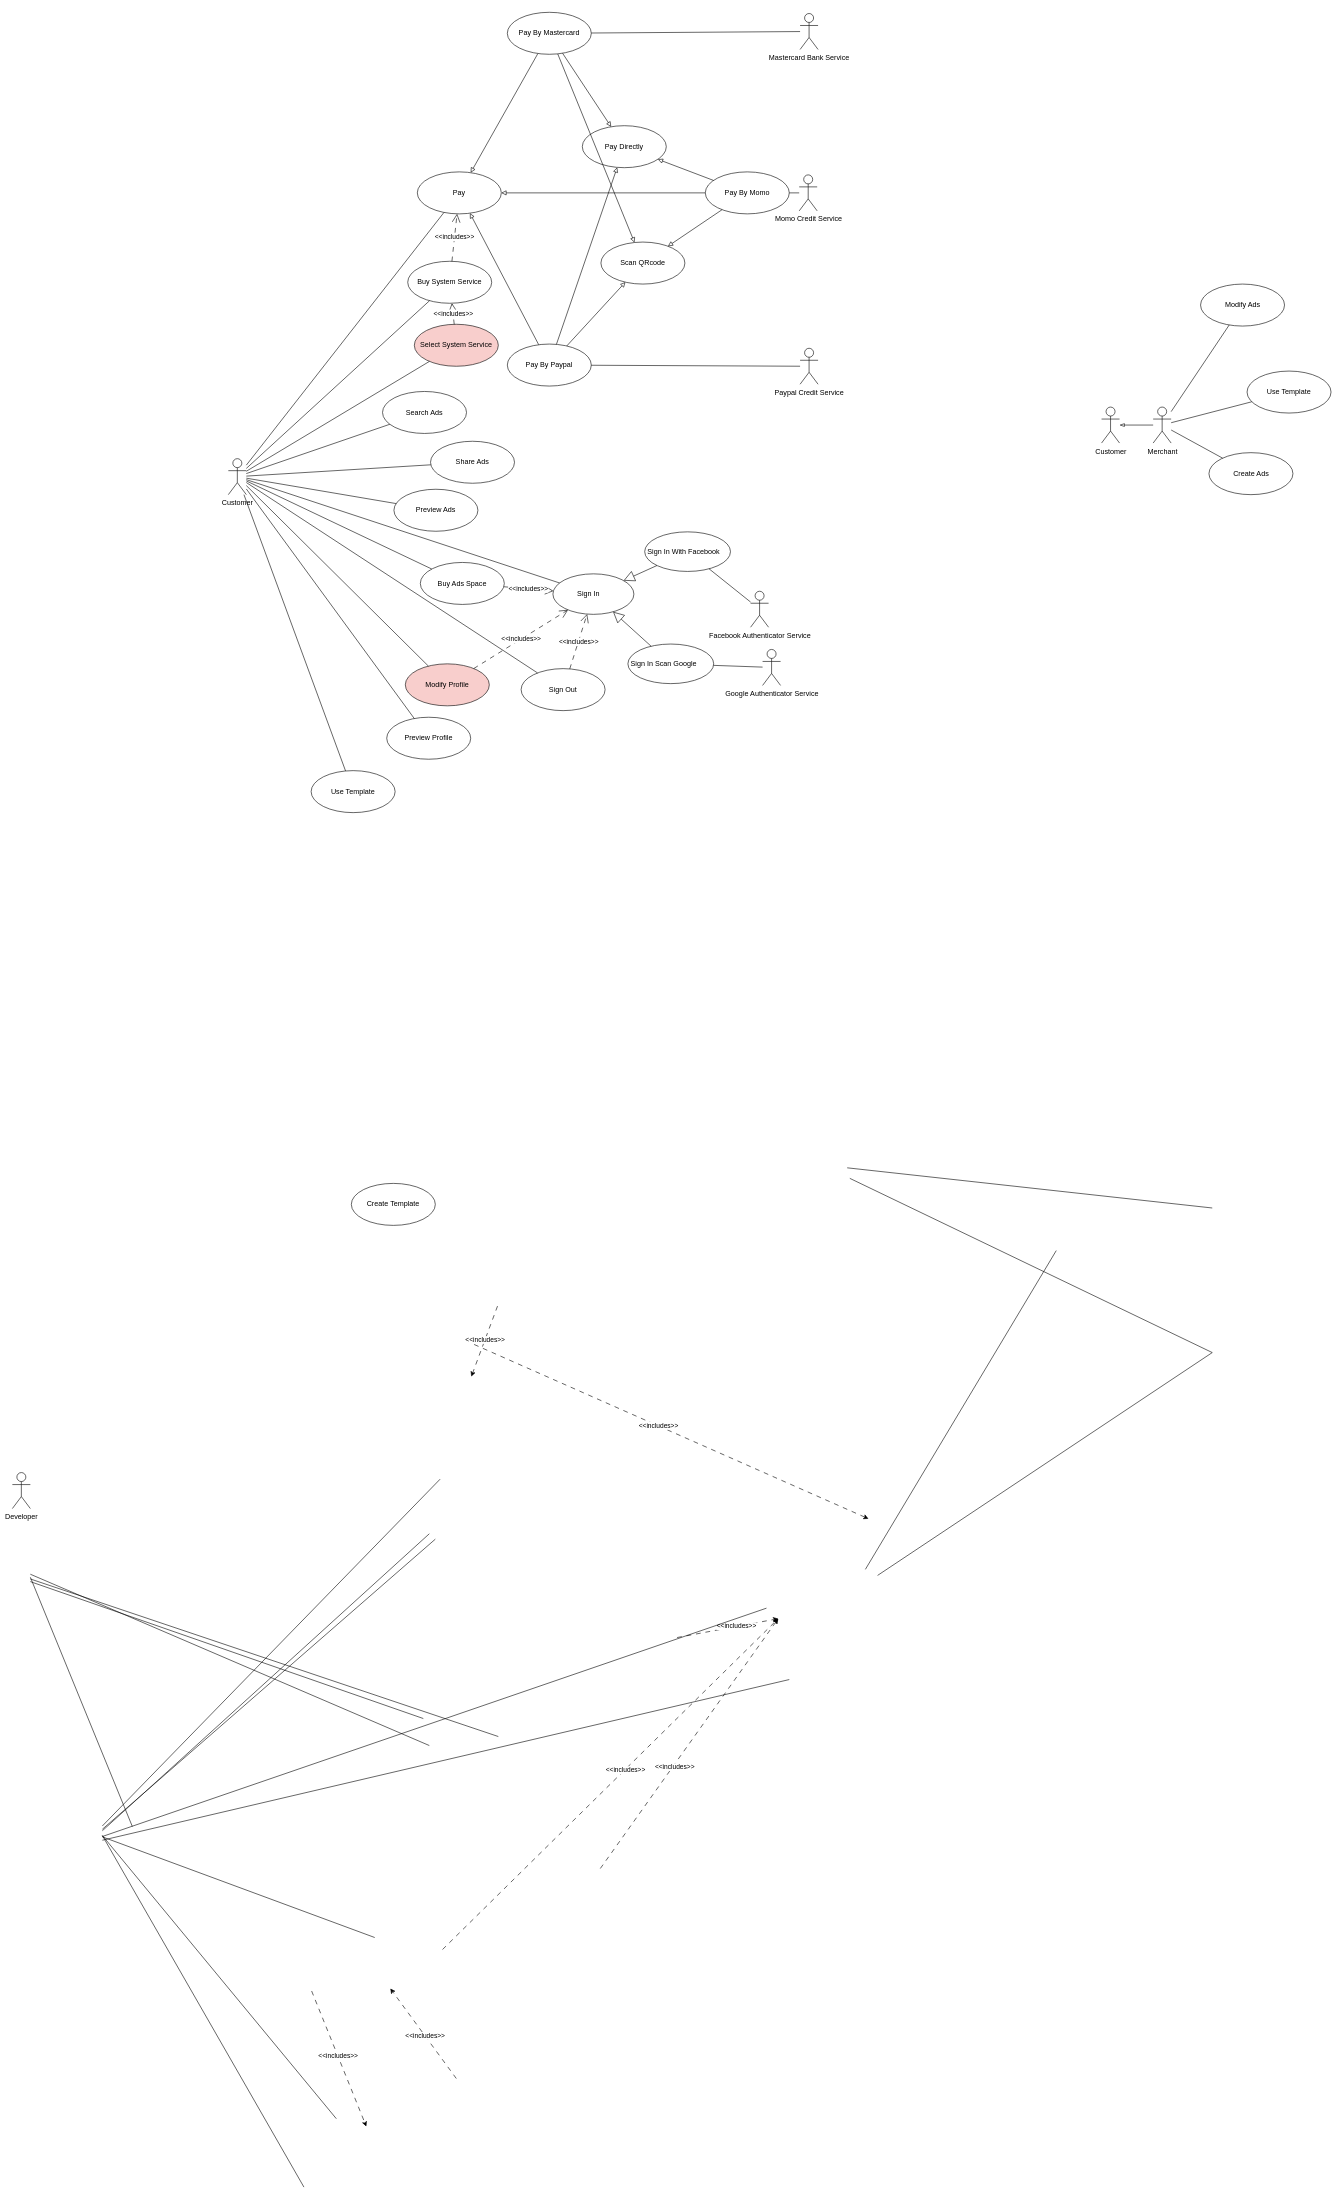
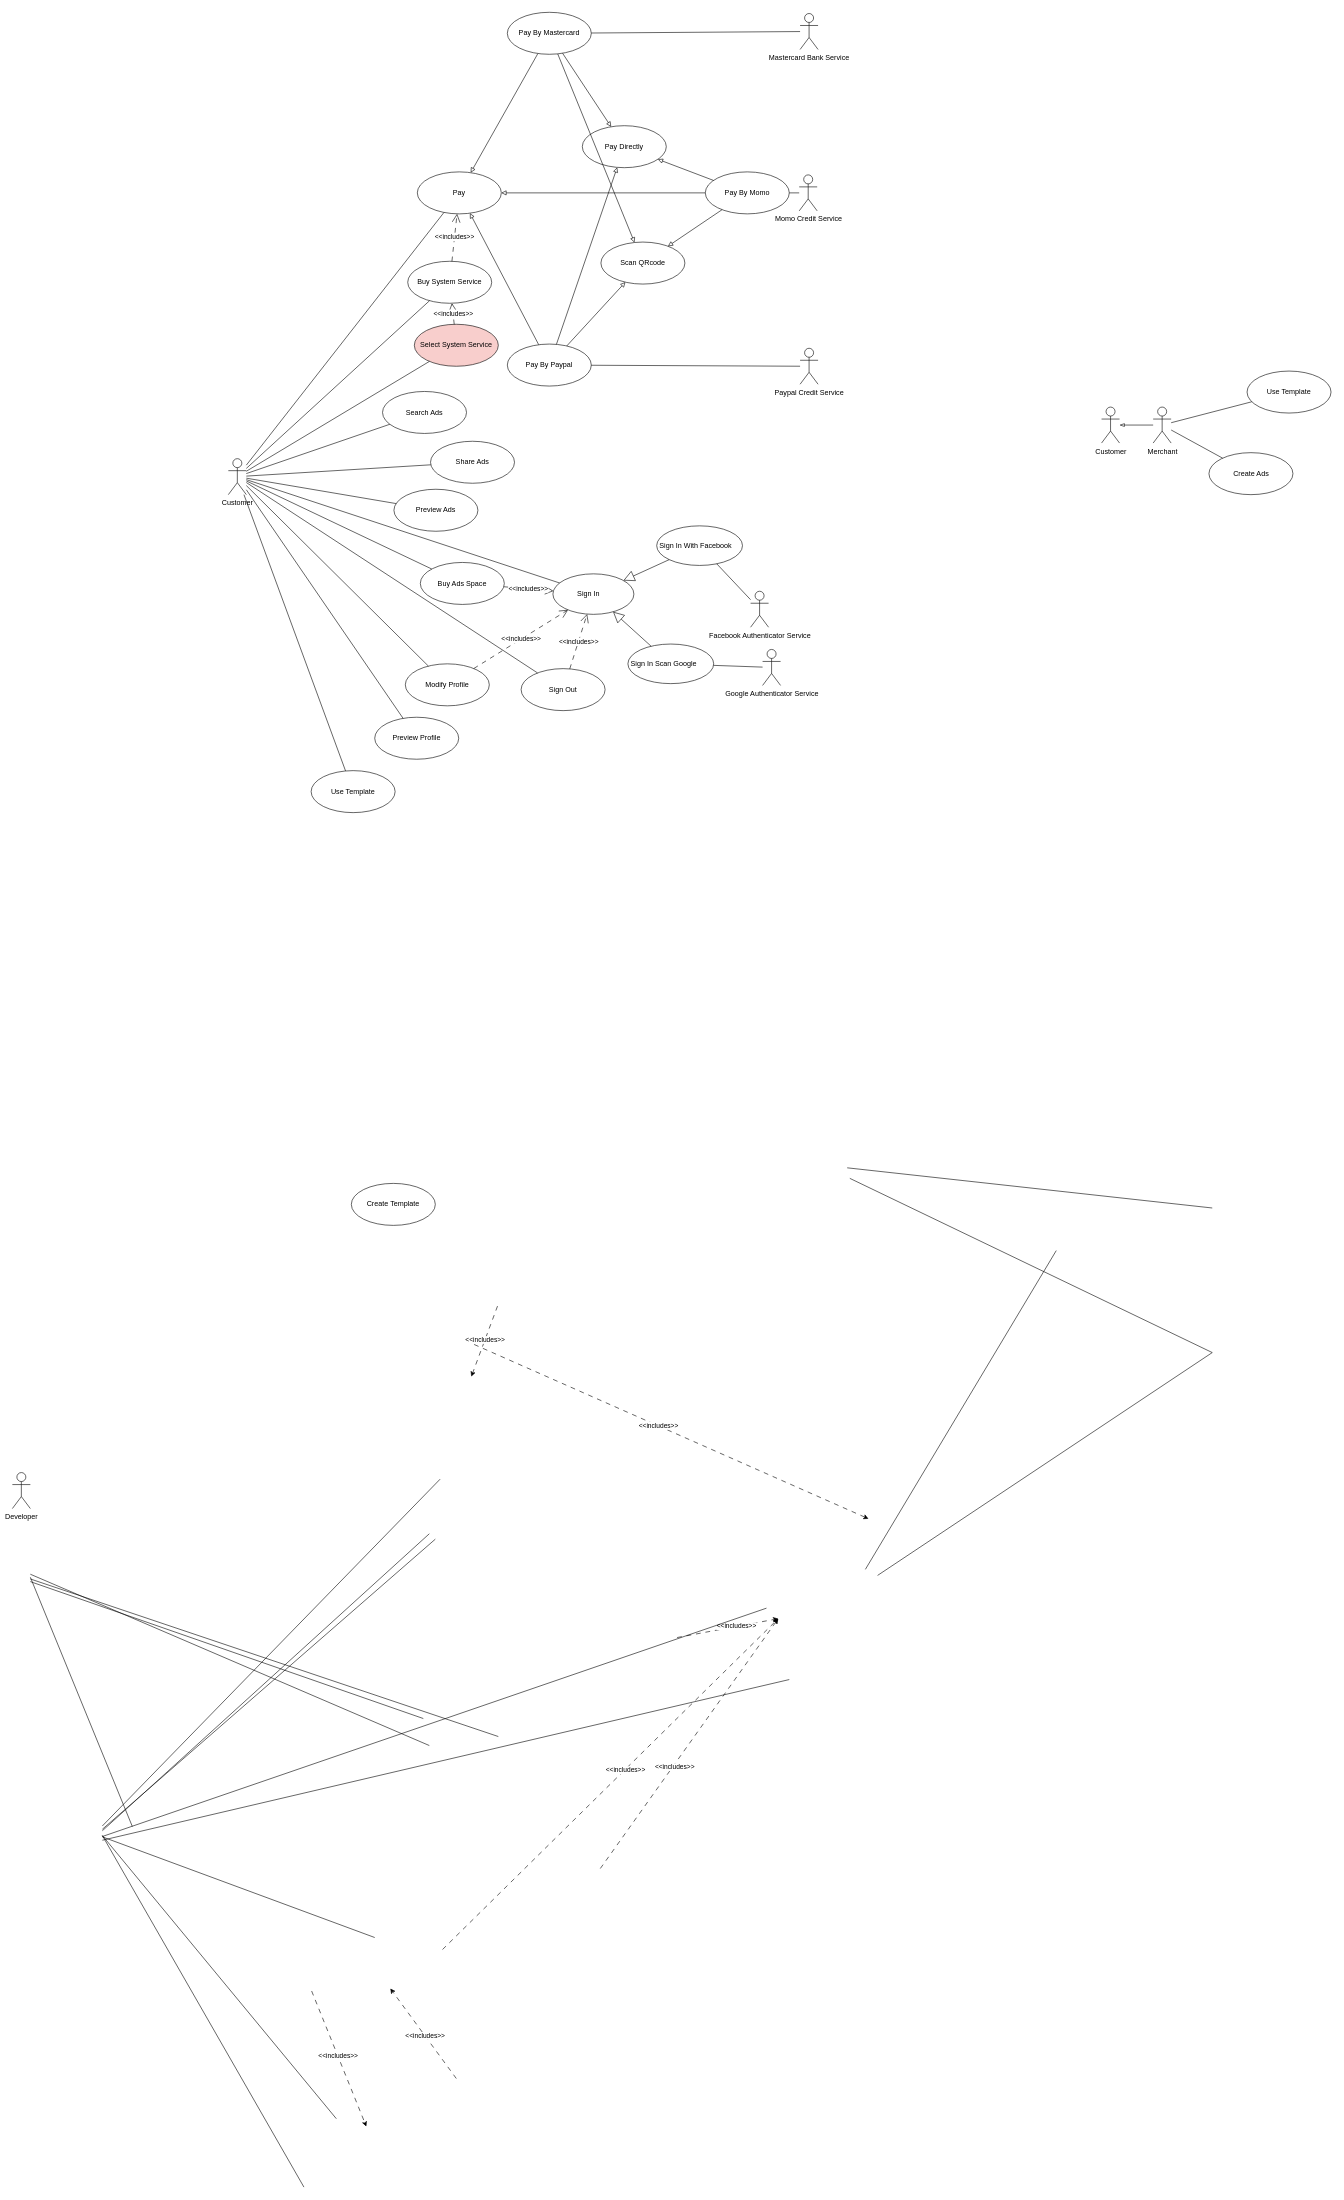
node "Modify Ads": removed
edge "Modify Ads" -- "Merchant": removed
node "Sign In With Facebook": moved (688, 552) -> (700, 546)
node "Modify Profile": fillcolor #f8cecc -> #ffffff
node "Preview Profile": moved (429, 738) -> (417, 738)
